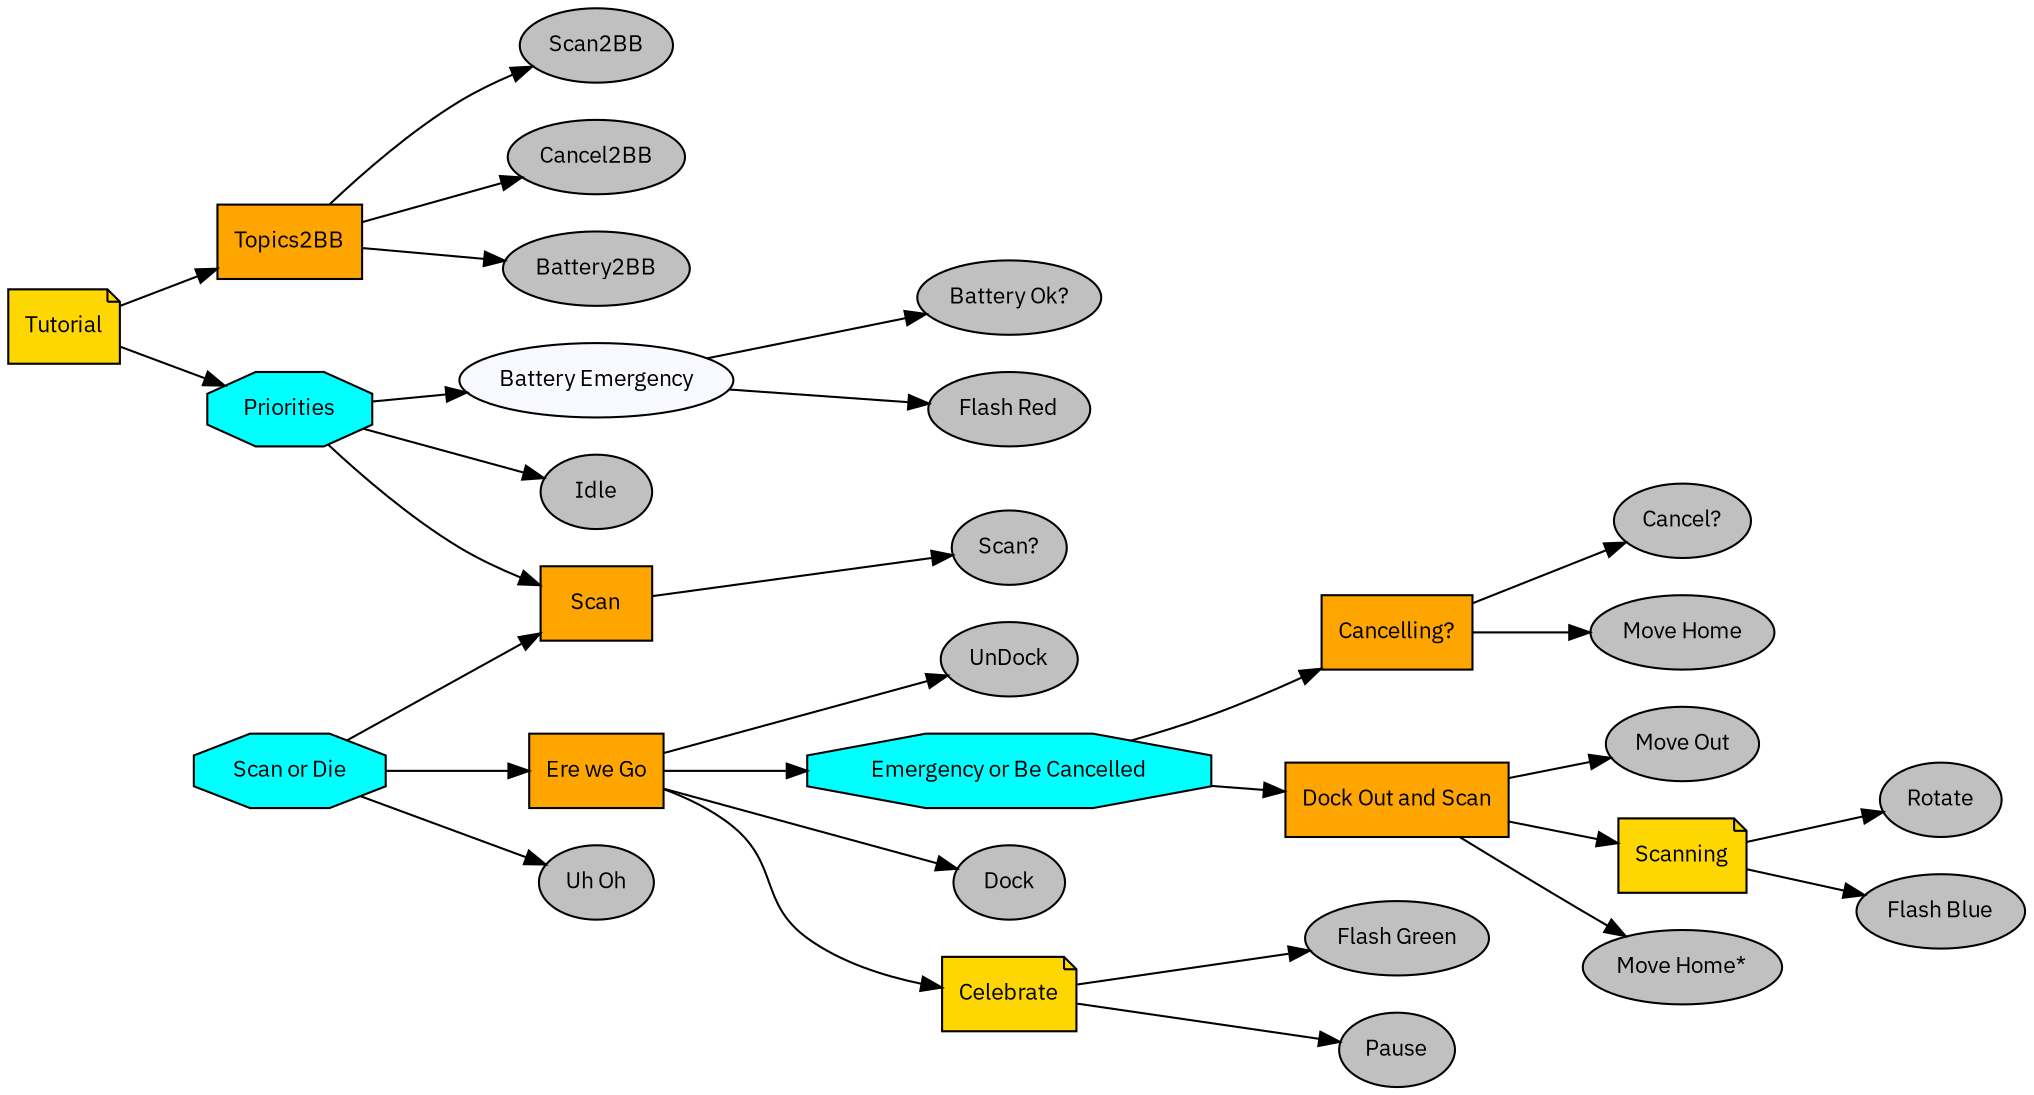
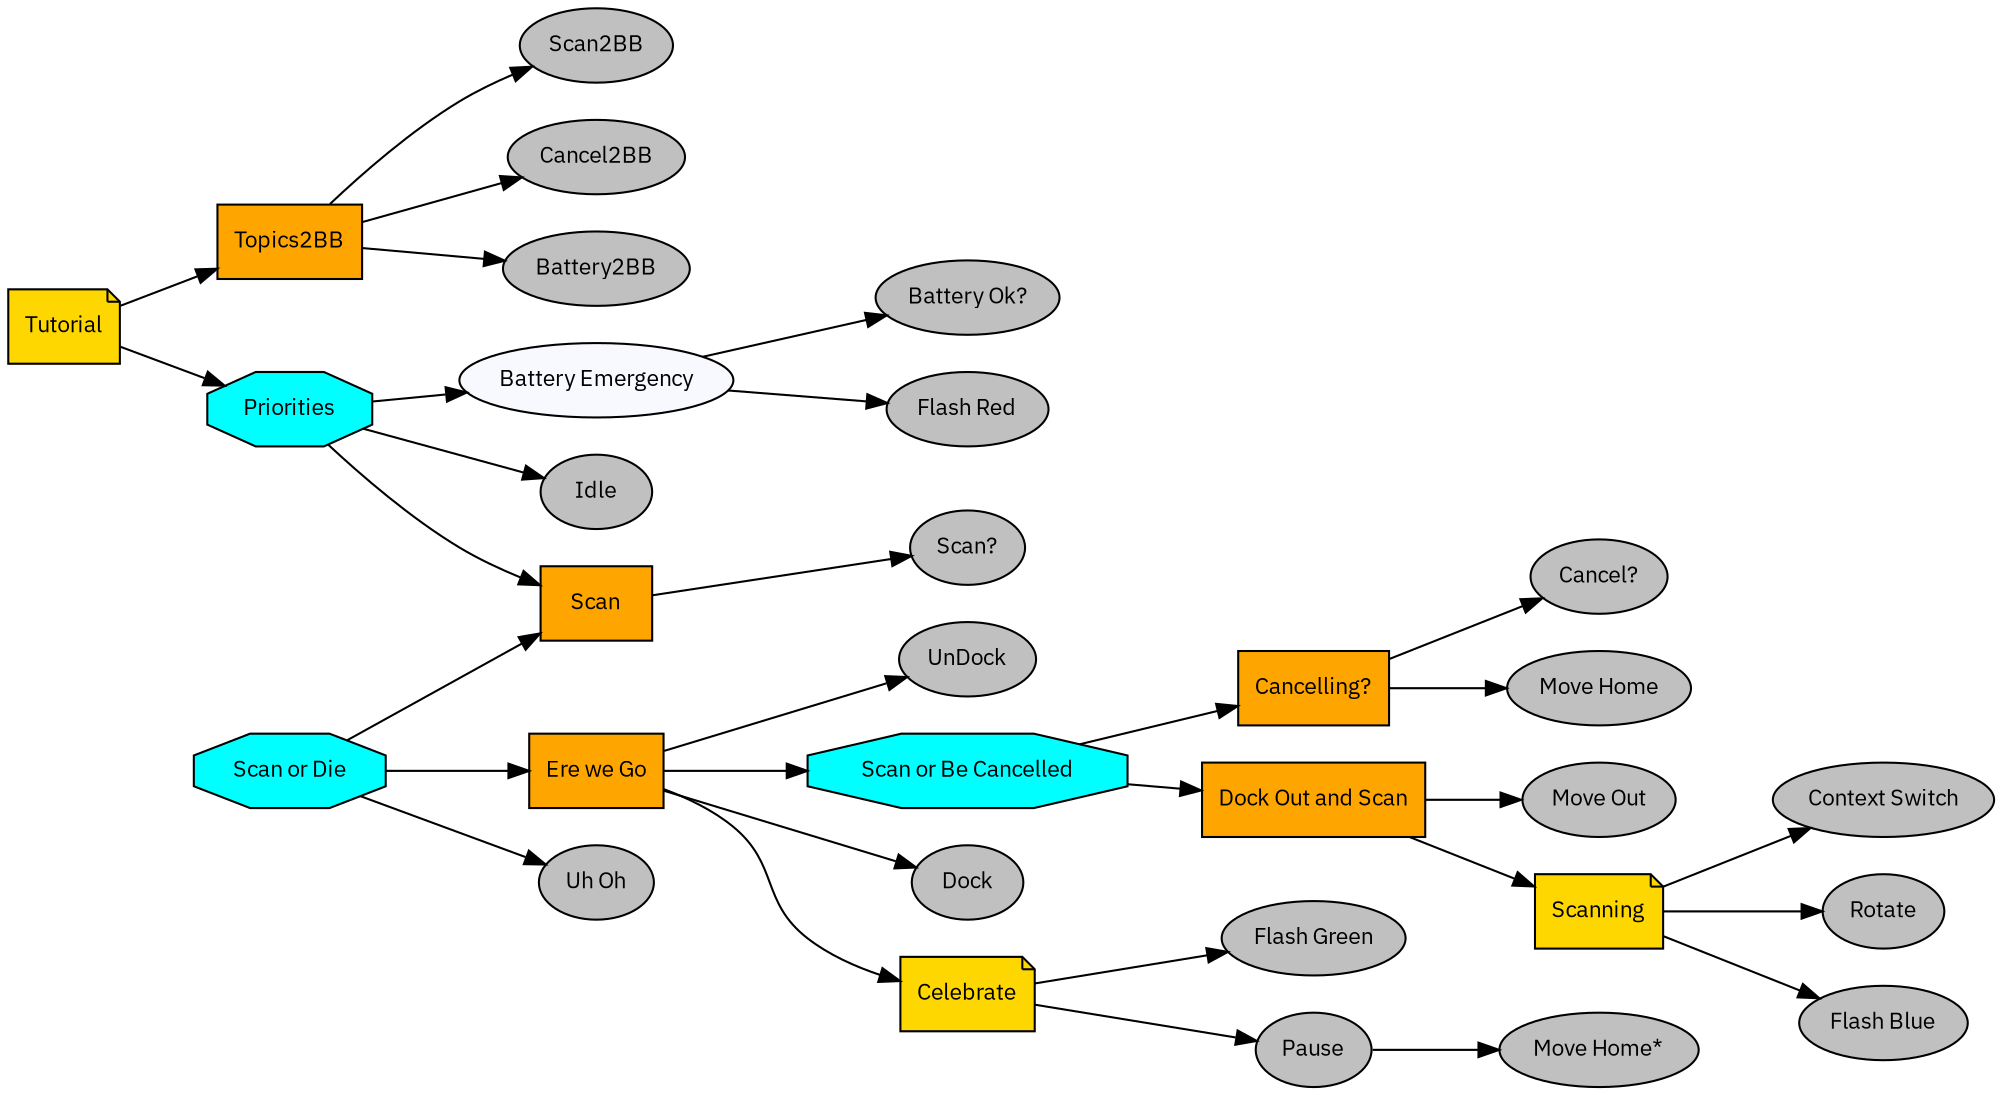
node "Emergency or Be Cancelled": label "Emergency or Be Cancelled" -> "Scan or Be Cancelled"
node "Context Switch": added
edge "Dock Out and Scan" -> "Move Home*": now "Pause" -> "Move Home*"
